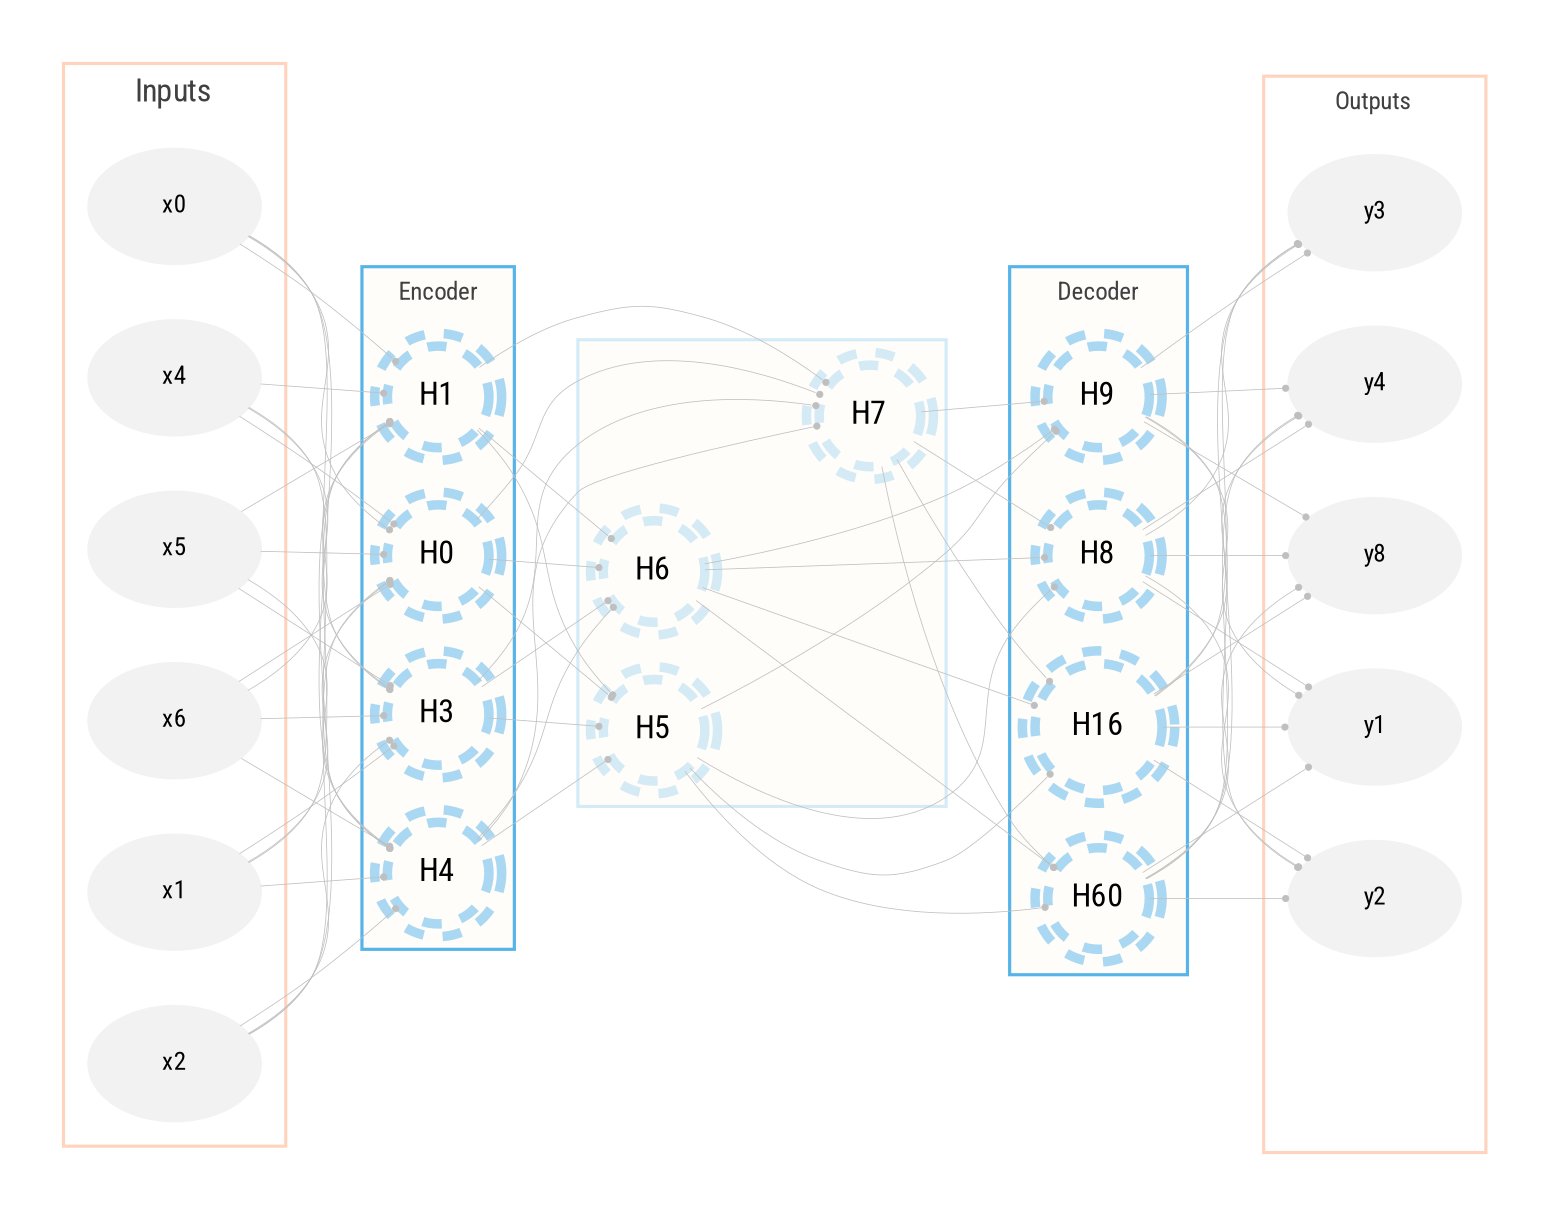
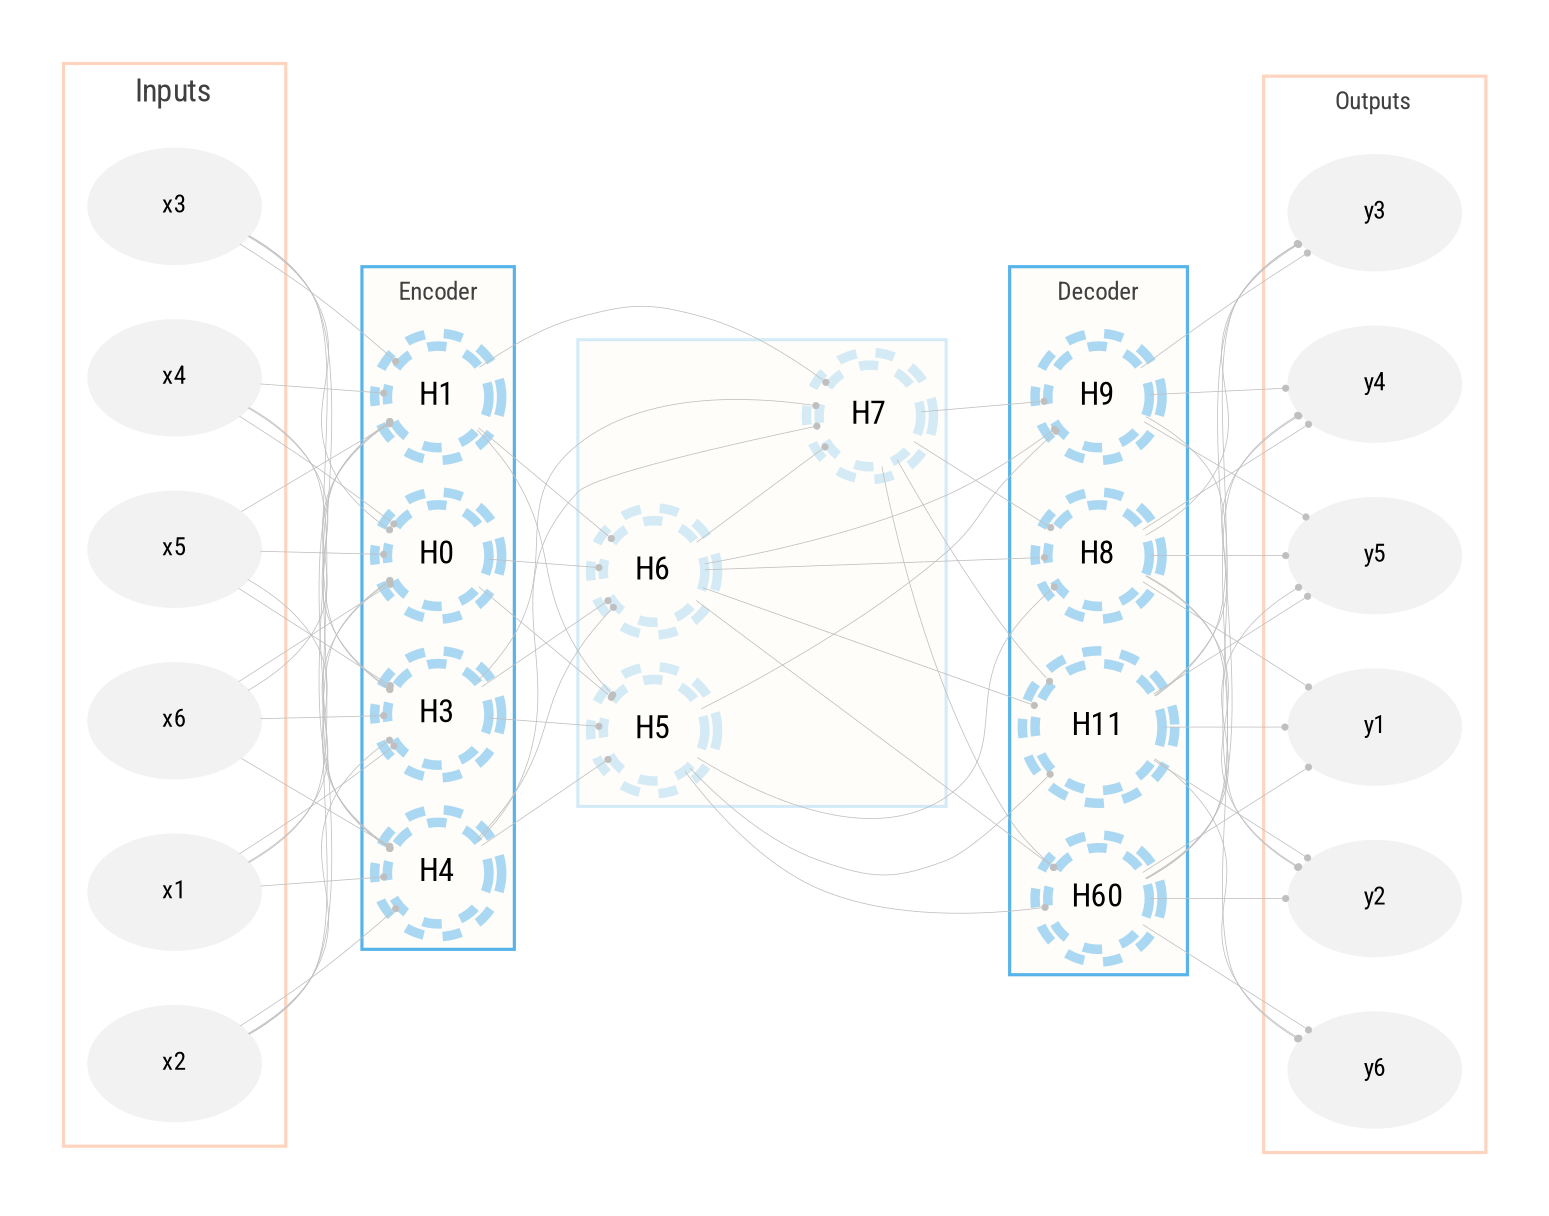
node "x0": label "x0" -> "x3"
edge "H0" -> "H7": now "H6" -> "H7"
edge "H9" -> "y1": removed
node "y8": label "y8" -> "y5"
node "H16": label "H16" -> "H11"
node "y6": added
